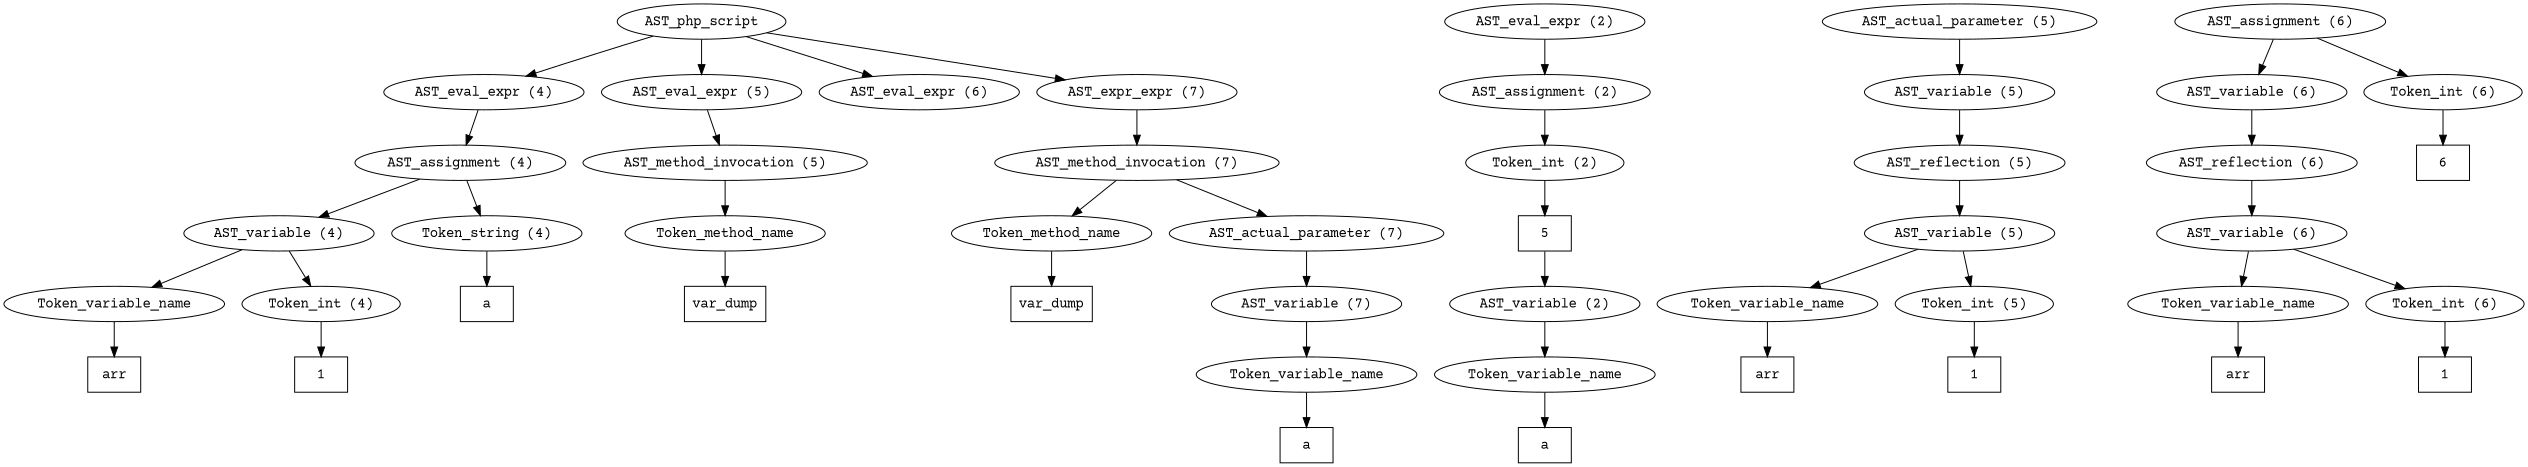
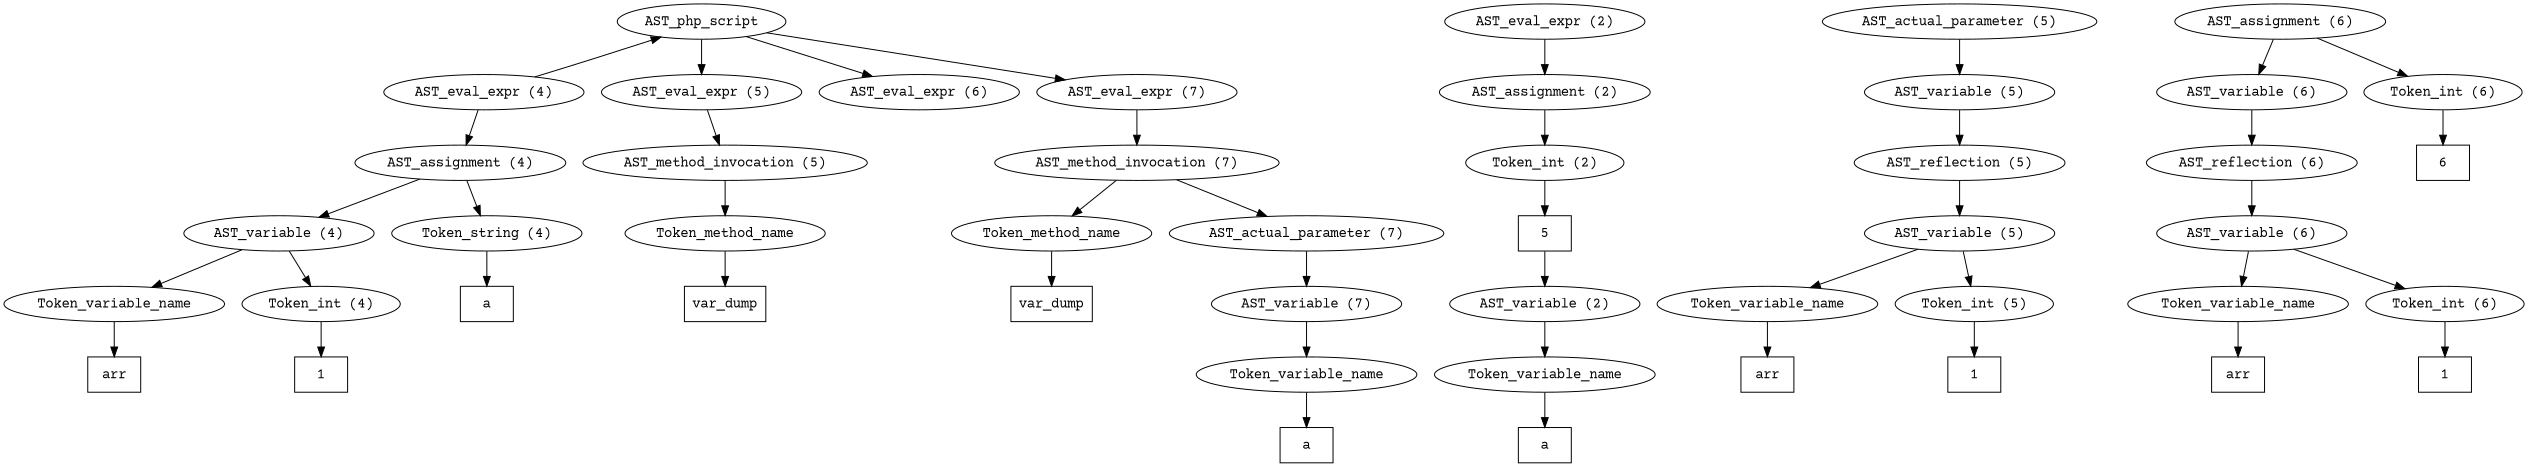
edge "AST_php_script" -> "AST_eval_expr (4)": reversed
node "AST_expr_expr (7)": label "AST_expr_expr (7)" -> "AST_eval_expr (7)"
